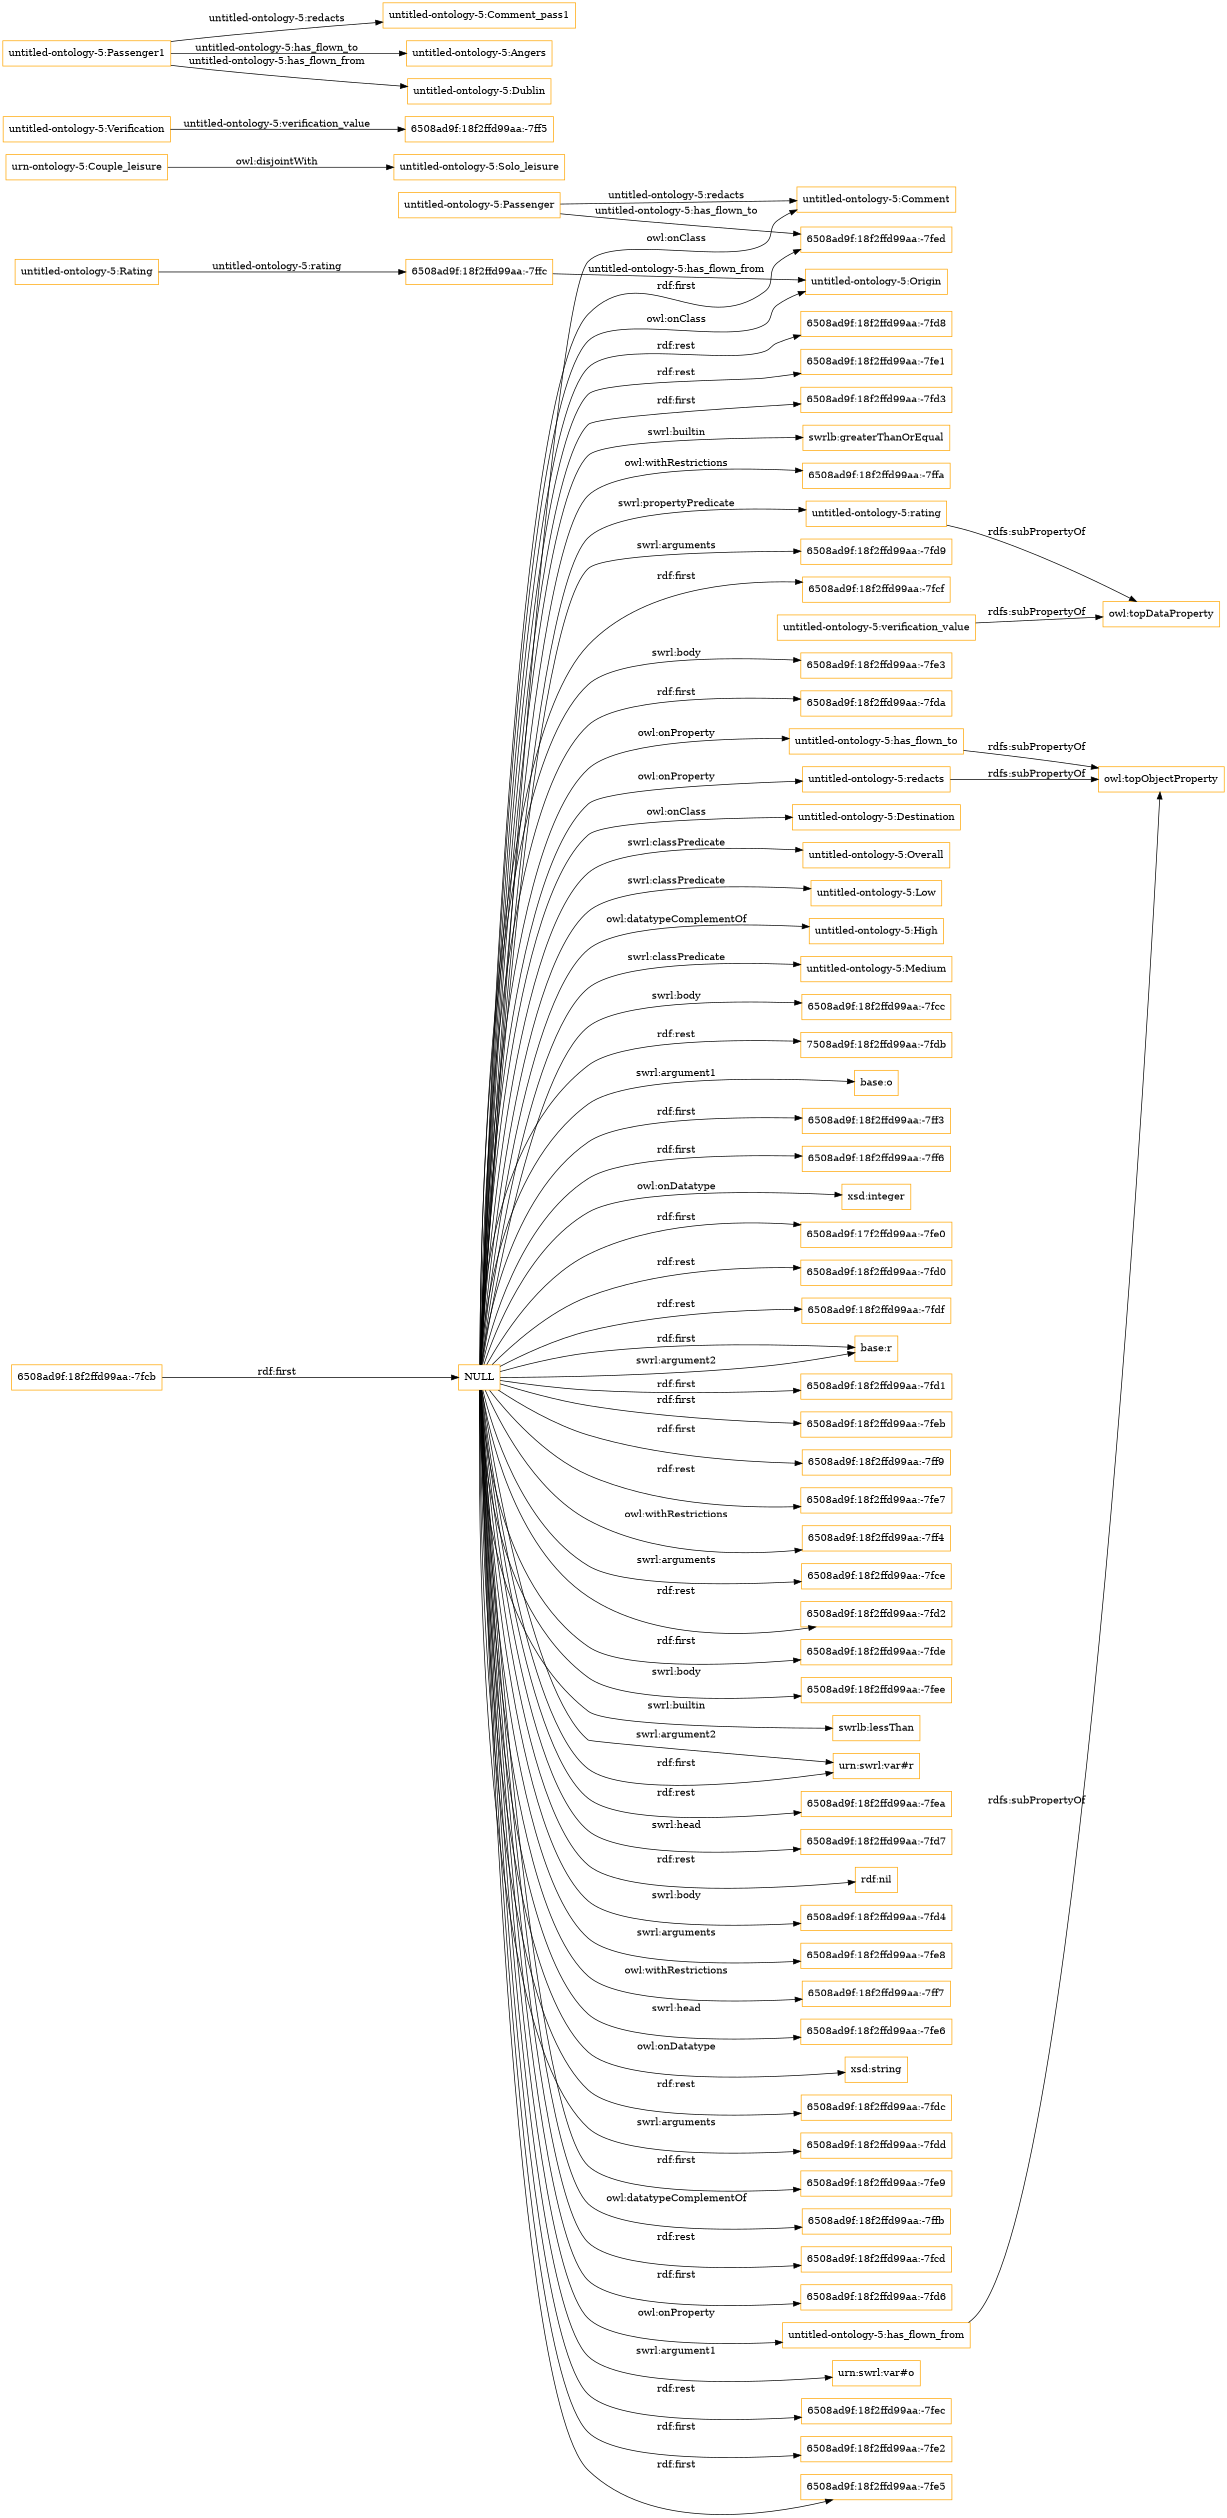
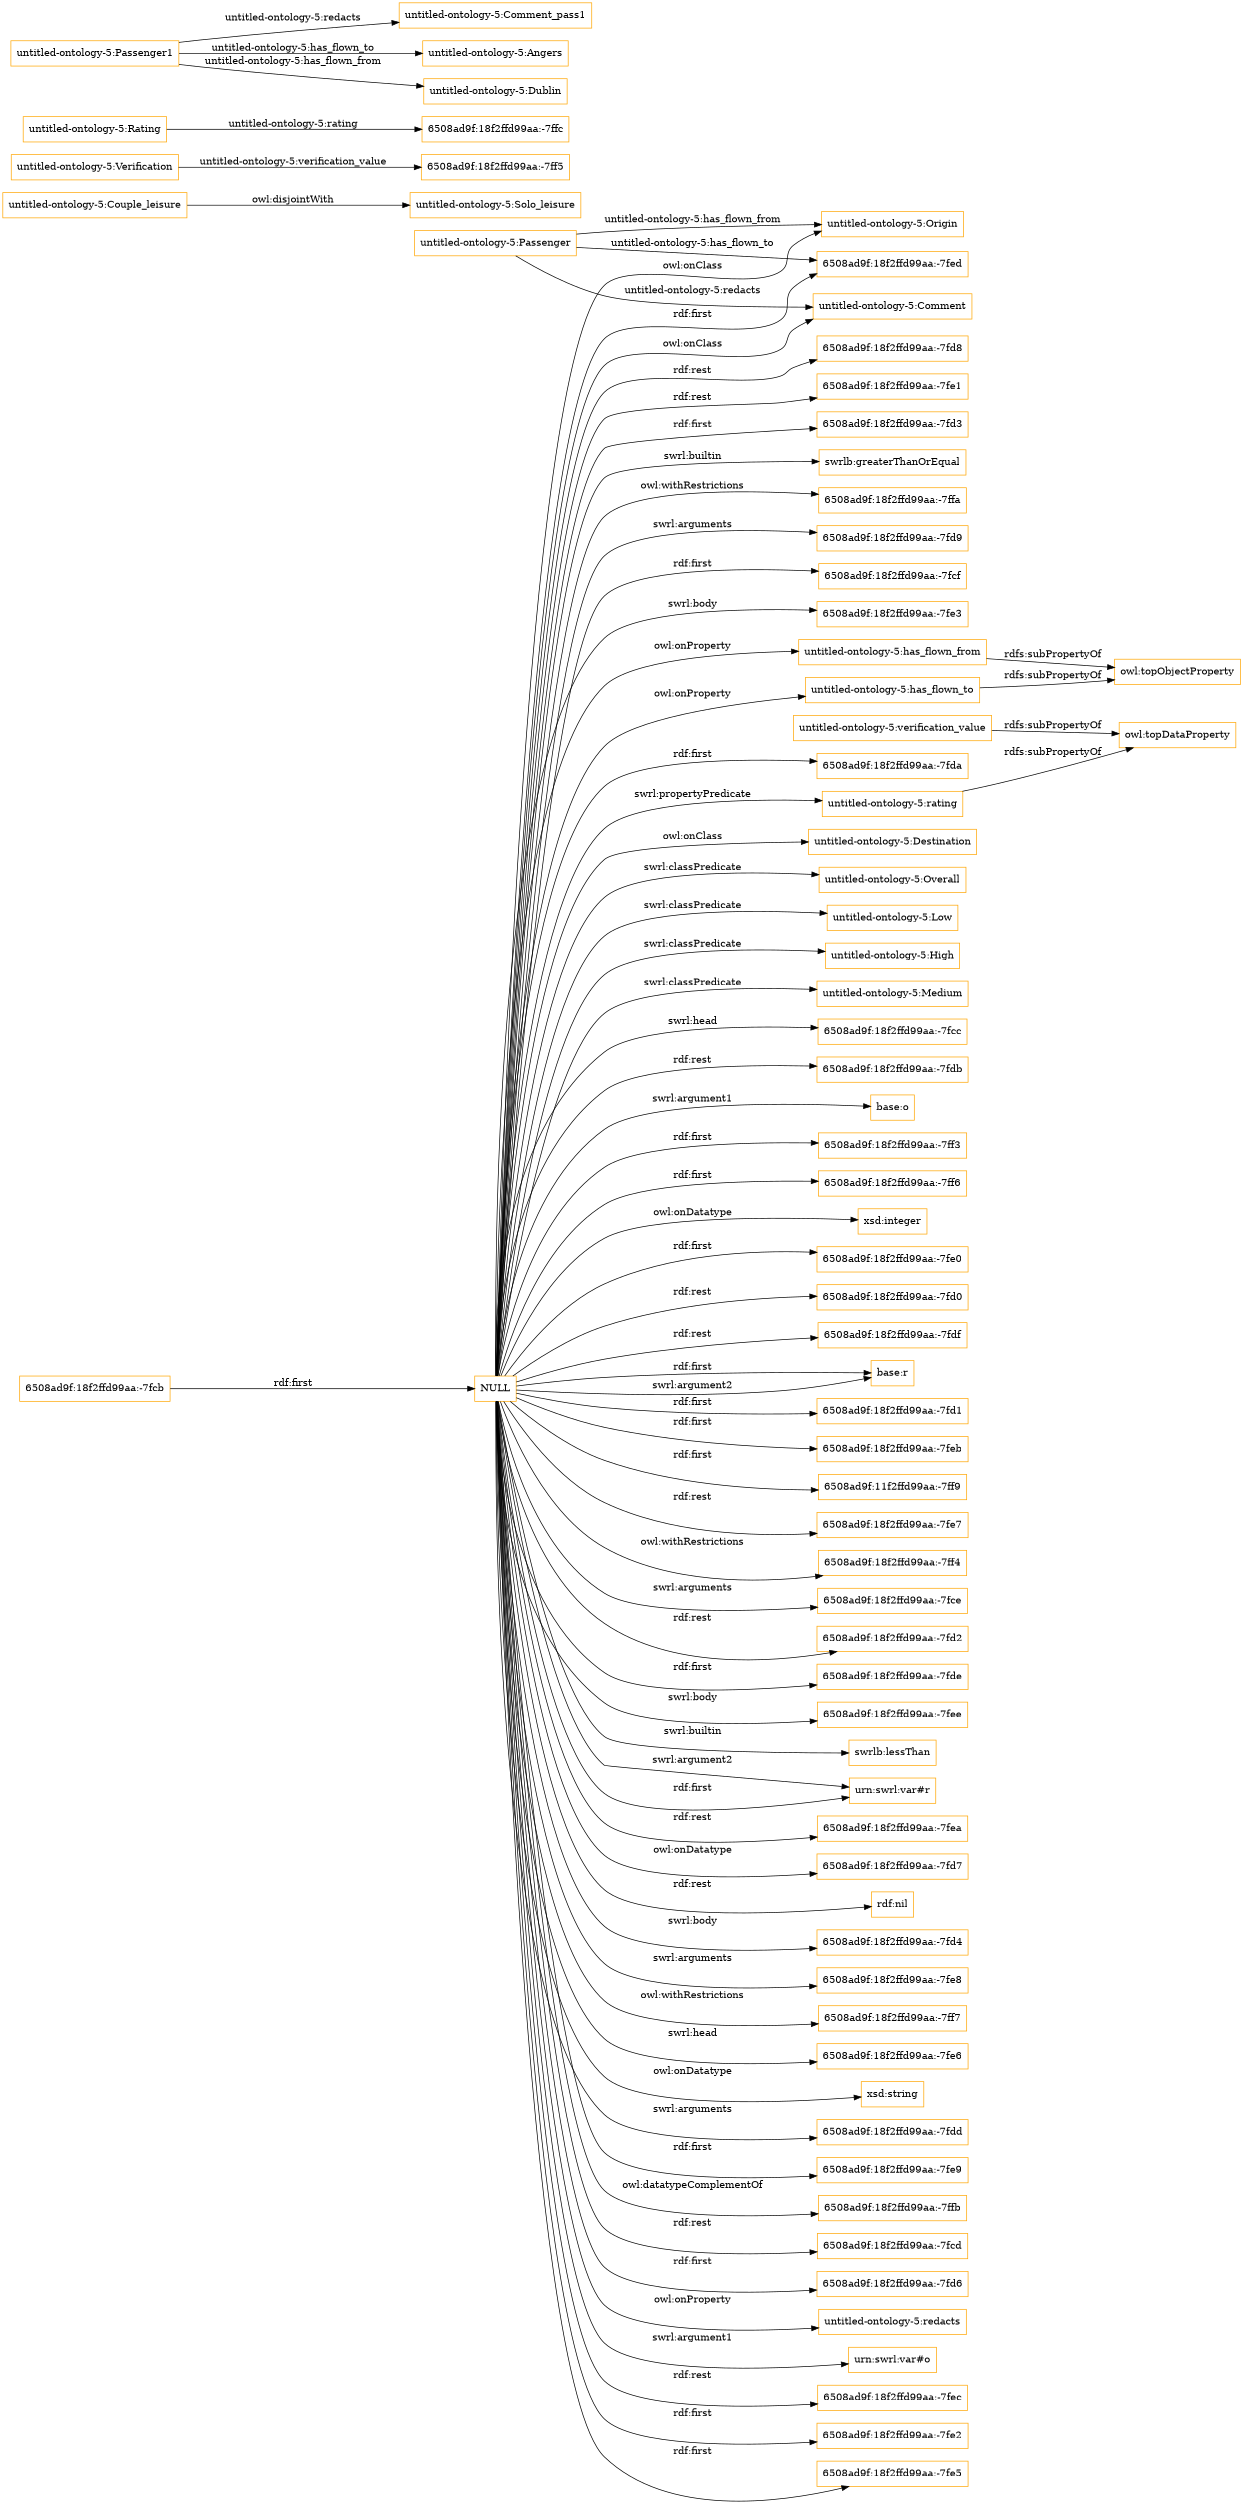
node "urn-ontology-5:Couple_leisure": label "urn-ontology-5:Couple_leisure" -> "untitled-ontology-5:Couple_leisure"
edge "6508ad9f:18f2ffd99aa:-7ffc" -> "untitled-ontology-5:Origin": now "untitled-ontology-5:Passenger" -> "untitled-ontology-5:Origin"
edge "untitled-ontology-5:redacts" -> "owl:topObjectProperty": removed, label "rdfs:subPropertyOf"
edge "NULL" -> "untitled-ontology-5:High": label "owl:datatypeComplementOf" -> "swrl:classPredicate"
edge "NULL" -> "6508ad9f:18f2ffd99aa:-7fcc": label "swrl:body" -> "swrl:head"
node "7508ad9f:18f2ffd99aa:-7fdb": label "7508ad9f:18f2ffd99aa:-7fdb" -> "6508ad9f:18f2ffd99aa:-7fdb"
node "6508ad9f:17f2ffd99aa:-7fe0": label "6508ad9f:17f2ffd99aa:-7fe0" -> "6508ad9f:18f2ffd99aa:-7fe0"
node "6508ad9f:18f2ffd99aa:-7ff9": label "6508ad9f:18f2ffd99aa:-7ff9" -> "6508ad9f:11f2ffd99aa:-7ff9"
edge "NULL" -> "6508ad9f:18f2ffd99aa:-7fd7": label "swrl:head" -> "owl:onDatatype"
node "6508ad9f:18f2ffd99aa:-7fdc": removed
